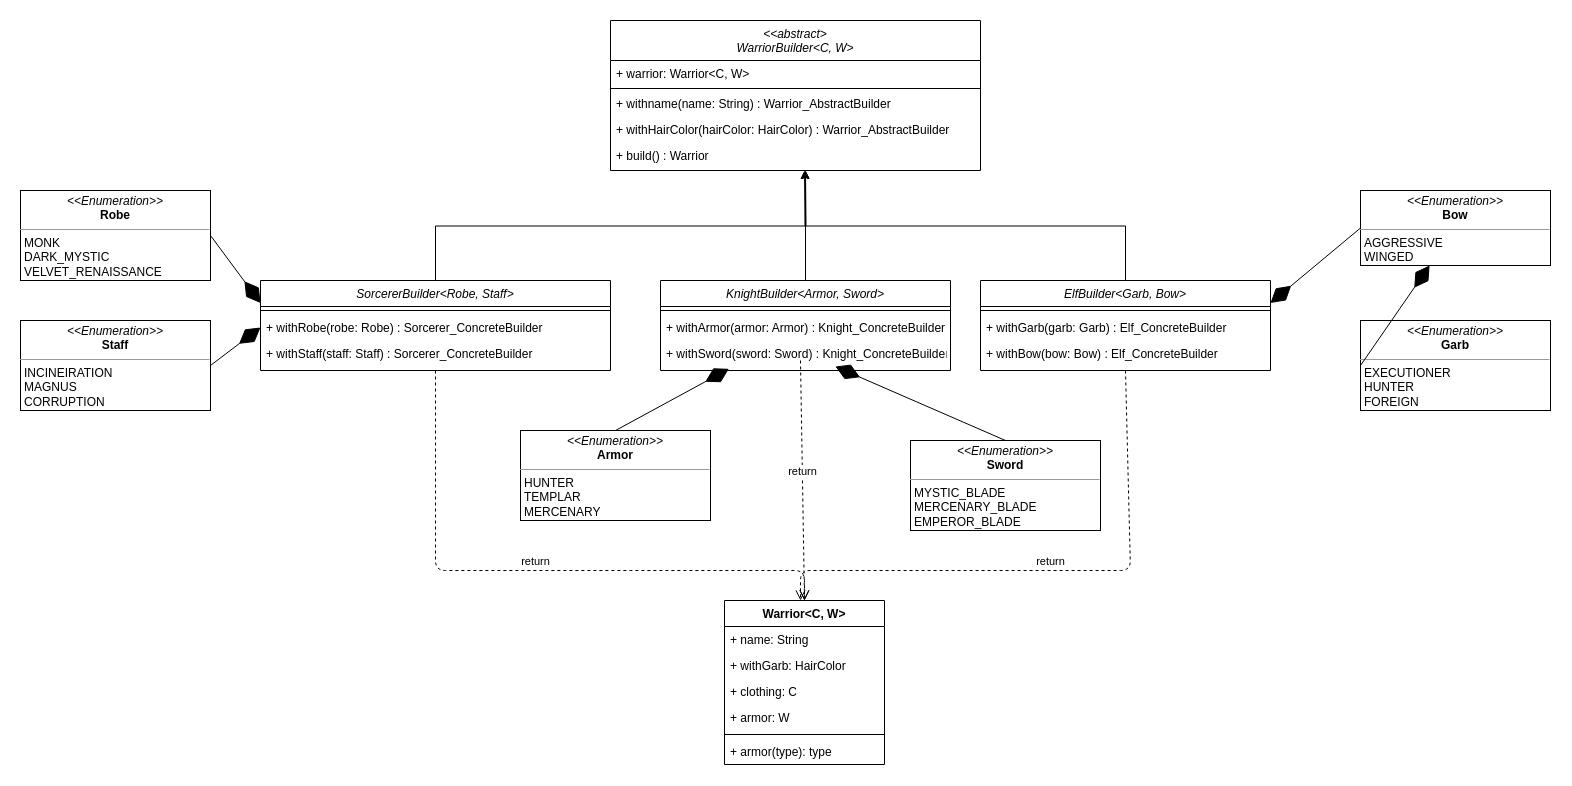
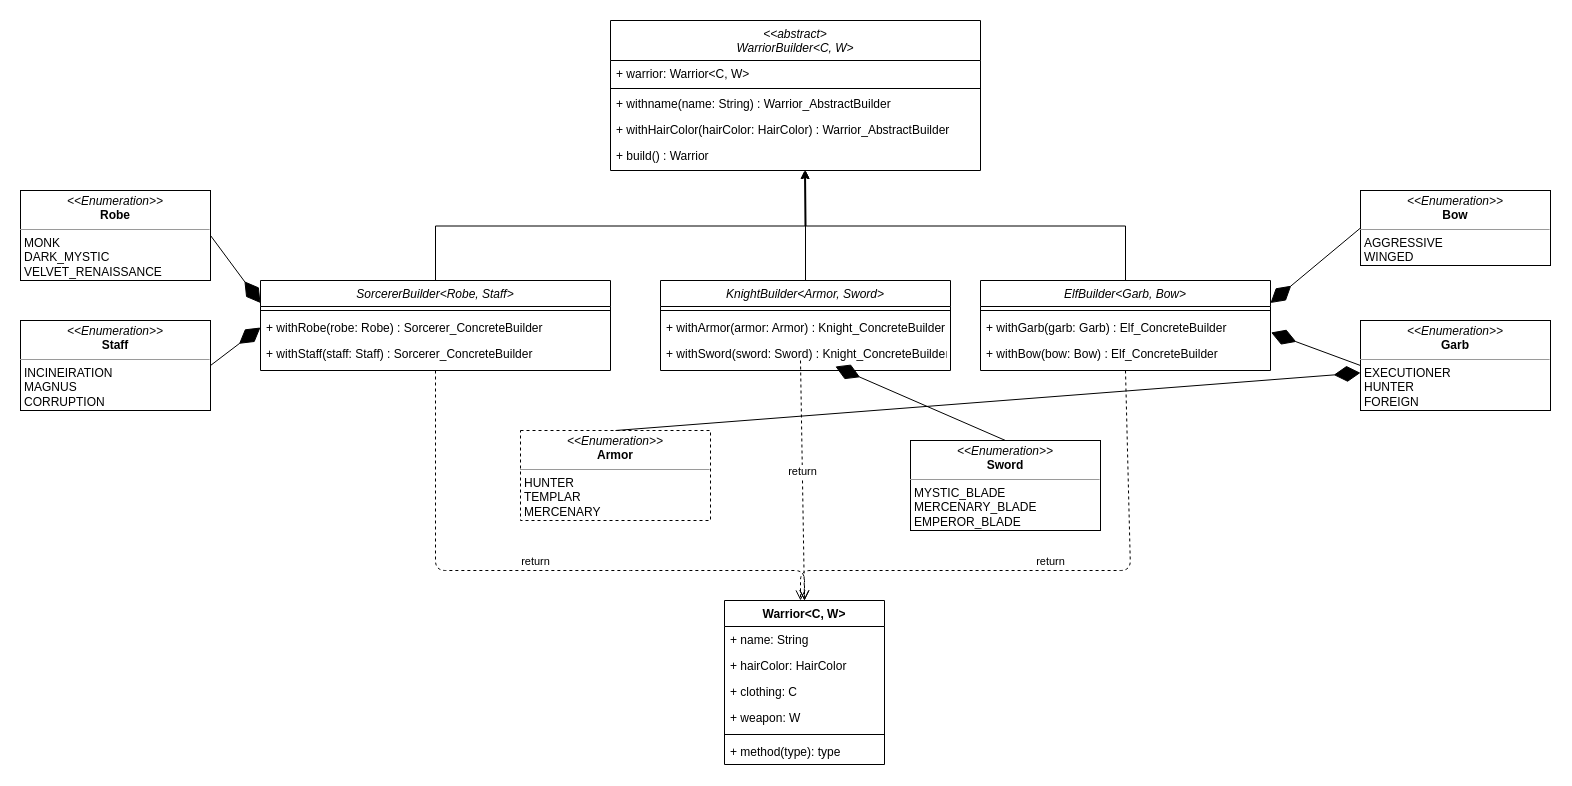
edge "<<Enumeration>> Garb EXECUTIONER HUNTER FOREIGN" -> "<<Enumeration>> Bow AGGRESSIVE WINGED RAIDER": now "<<Enumeration>> Garb EXECUTIONER HUNTER FOREIGN" -> "+ withBow(bow: Bow) : Elf_ConcreteBuilder"
edge "<<Enumeration>> Armor HUNTER TEMPLAR MERCENARY" -> "+ withSword(sword: Sword) : Knight_ConcreteBuilder": now "<<Enumeration>> Armor HUNTER TEMPLAR MERCENARY" -> "<<Enumeration>> Garb EXECUTIONER HUNTER FOREIGN"
node "<<Enumeration>> Armor HUNTER TEMPLAR MERCENARY": style solid -> dashed
node "+ withGarb: HairColor": label "+ withGarb: HairColor" -> "+ hairColor: HairColor"
node "+ armor: W": label "+ armor: W" -> "+ weapon: W"
node "+ armor(type): type": label "+ armor(type): type" -> "+ method(type): type"
